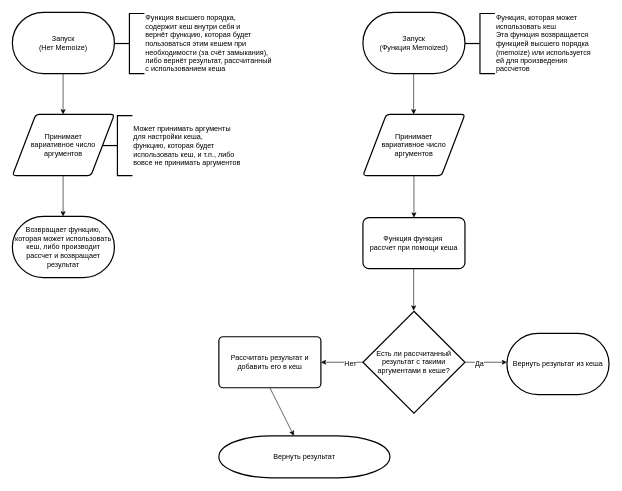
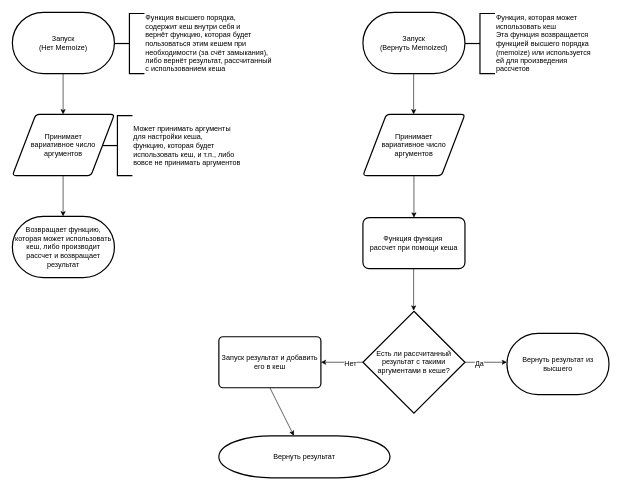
node "Запуск (Функция Memoized)": label "Запуск (Функция Memoized)" -> "Запуск (Вернуть Memoized)"
node "Рассчитать результат и добавить его в кеш": label "Рассчитать результат и добавить его в кеш" -> "Запуск результат и добавить его в кеш"
node "Вернуть результат из кеша": label "Вернуть результат из кеша" -> "Вернуть результат из высшего"
